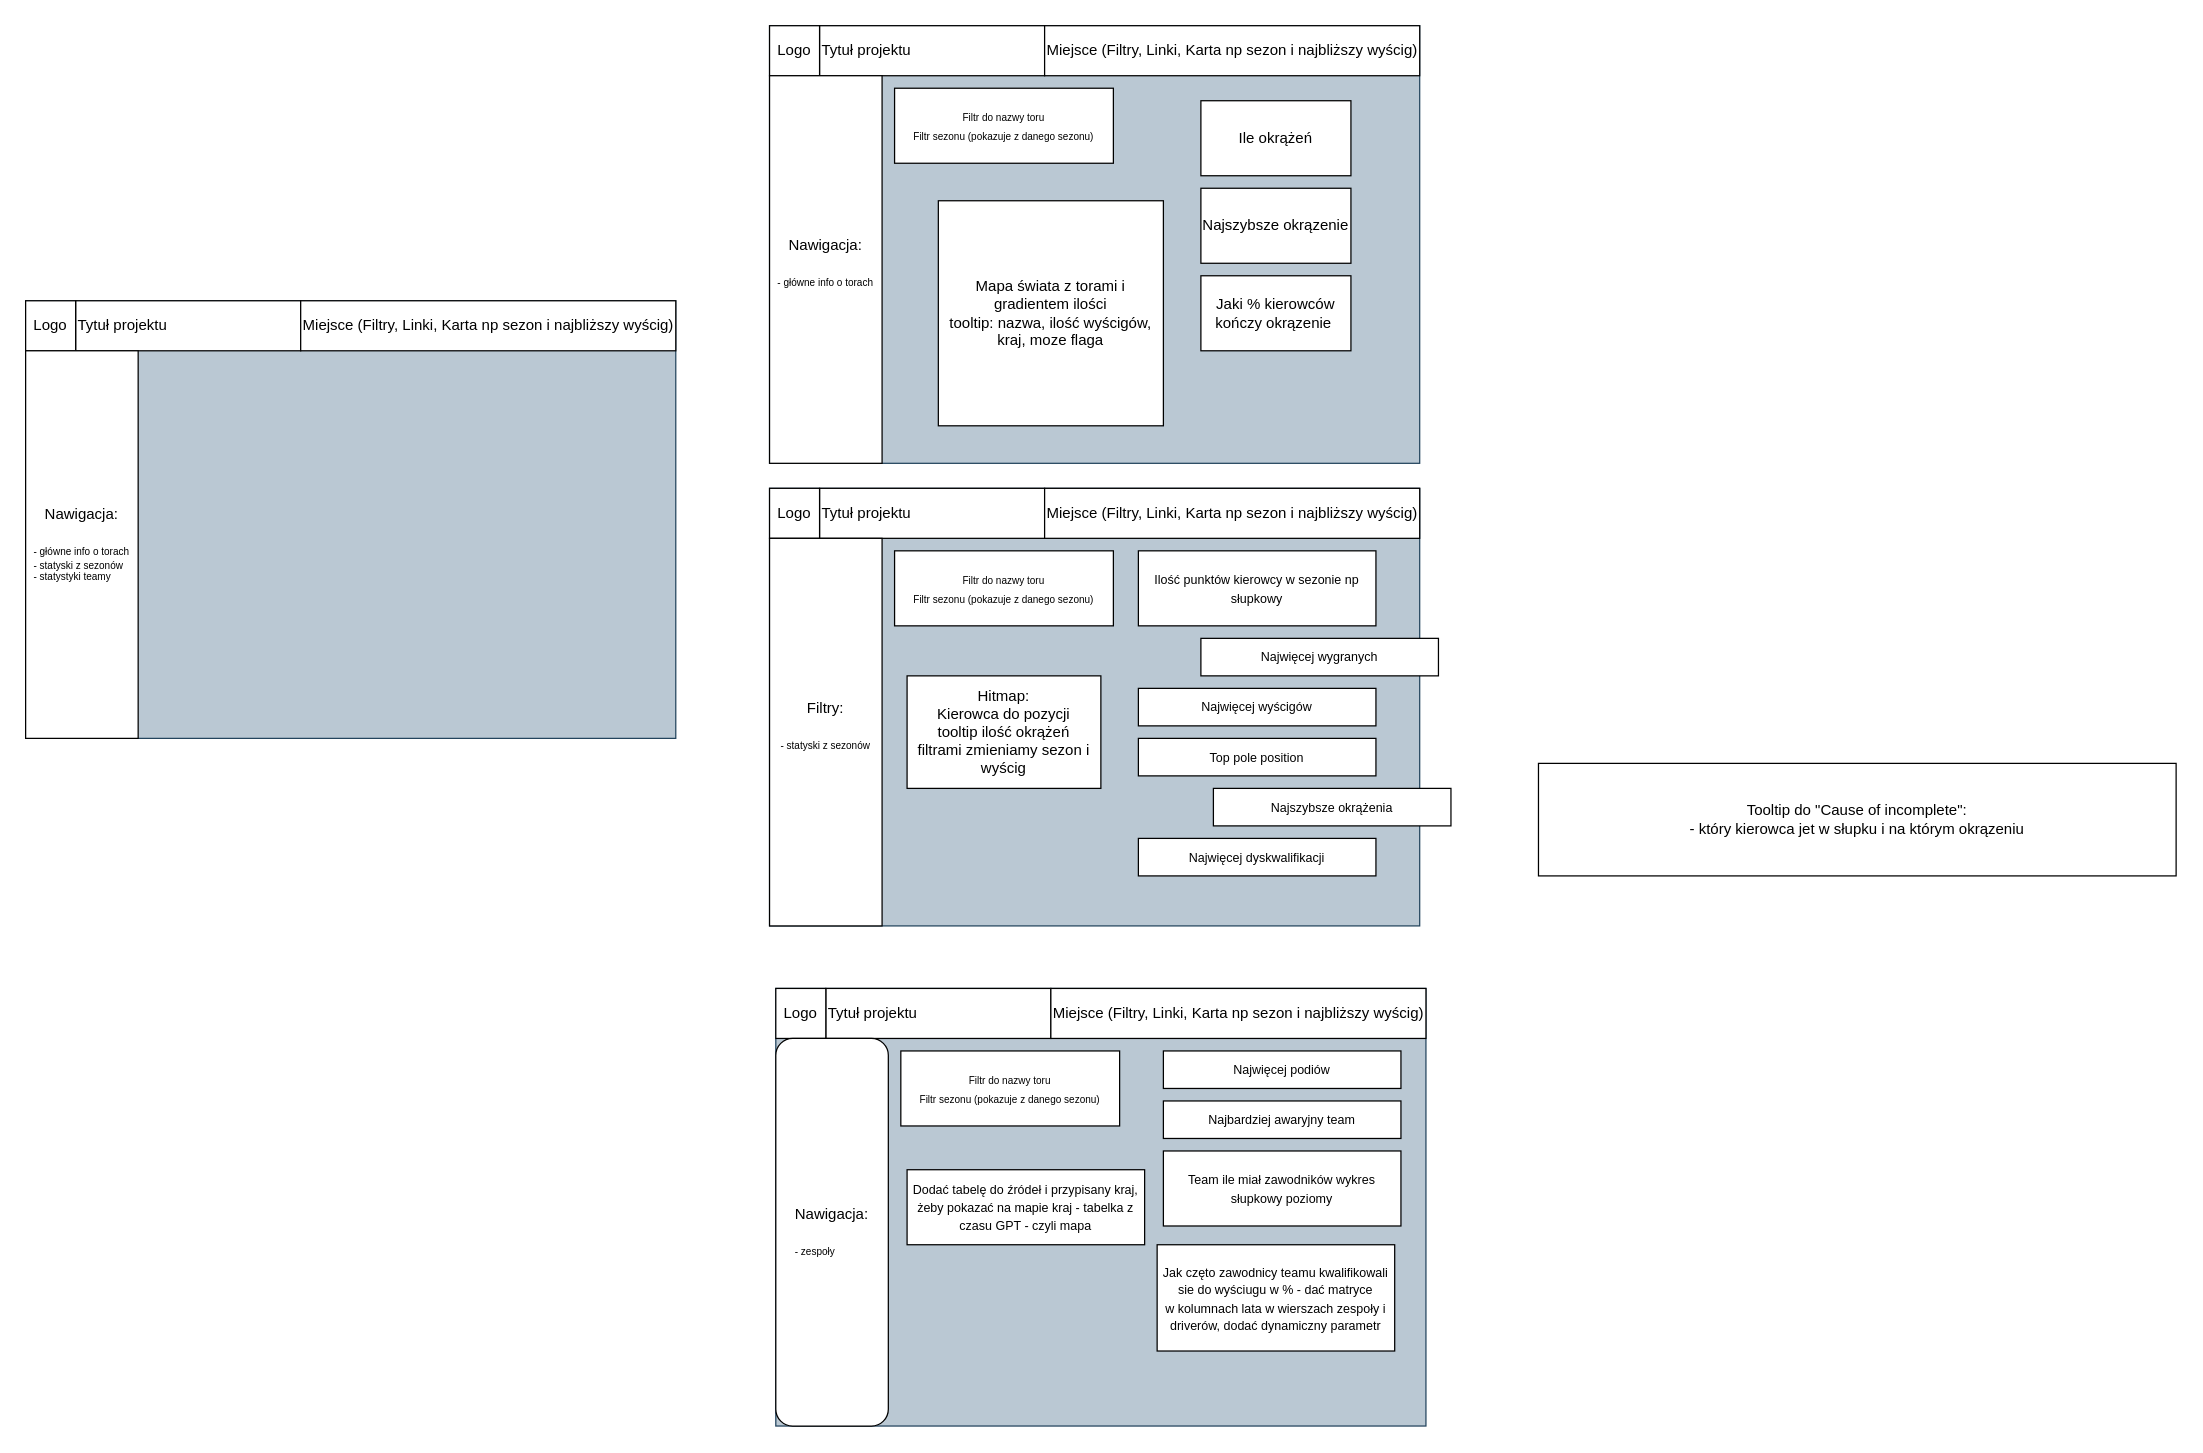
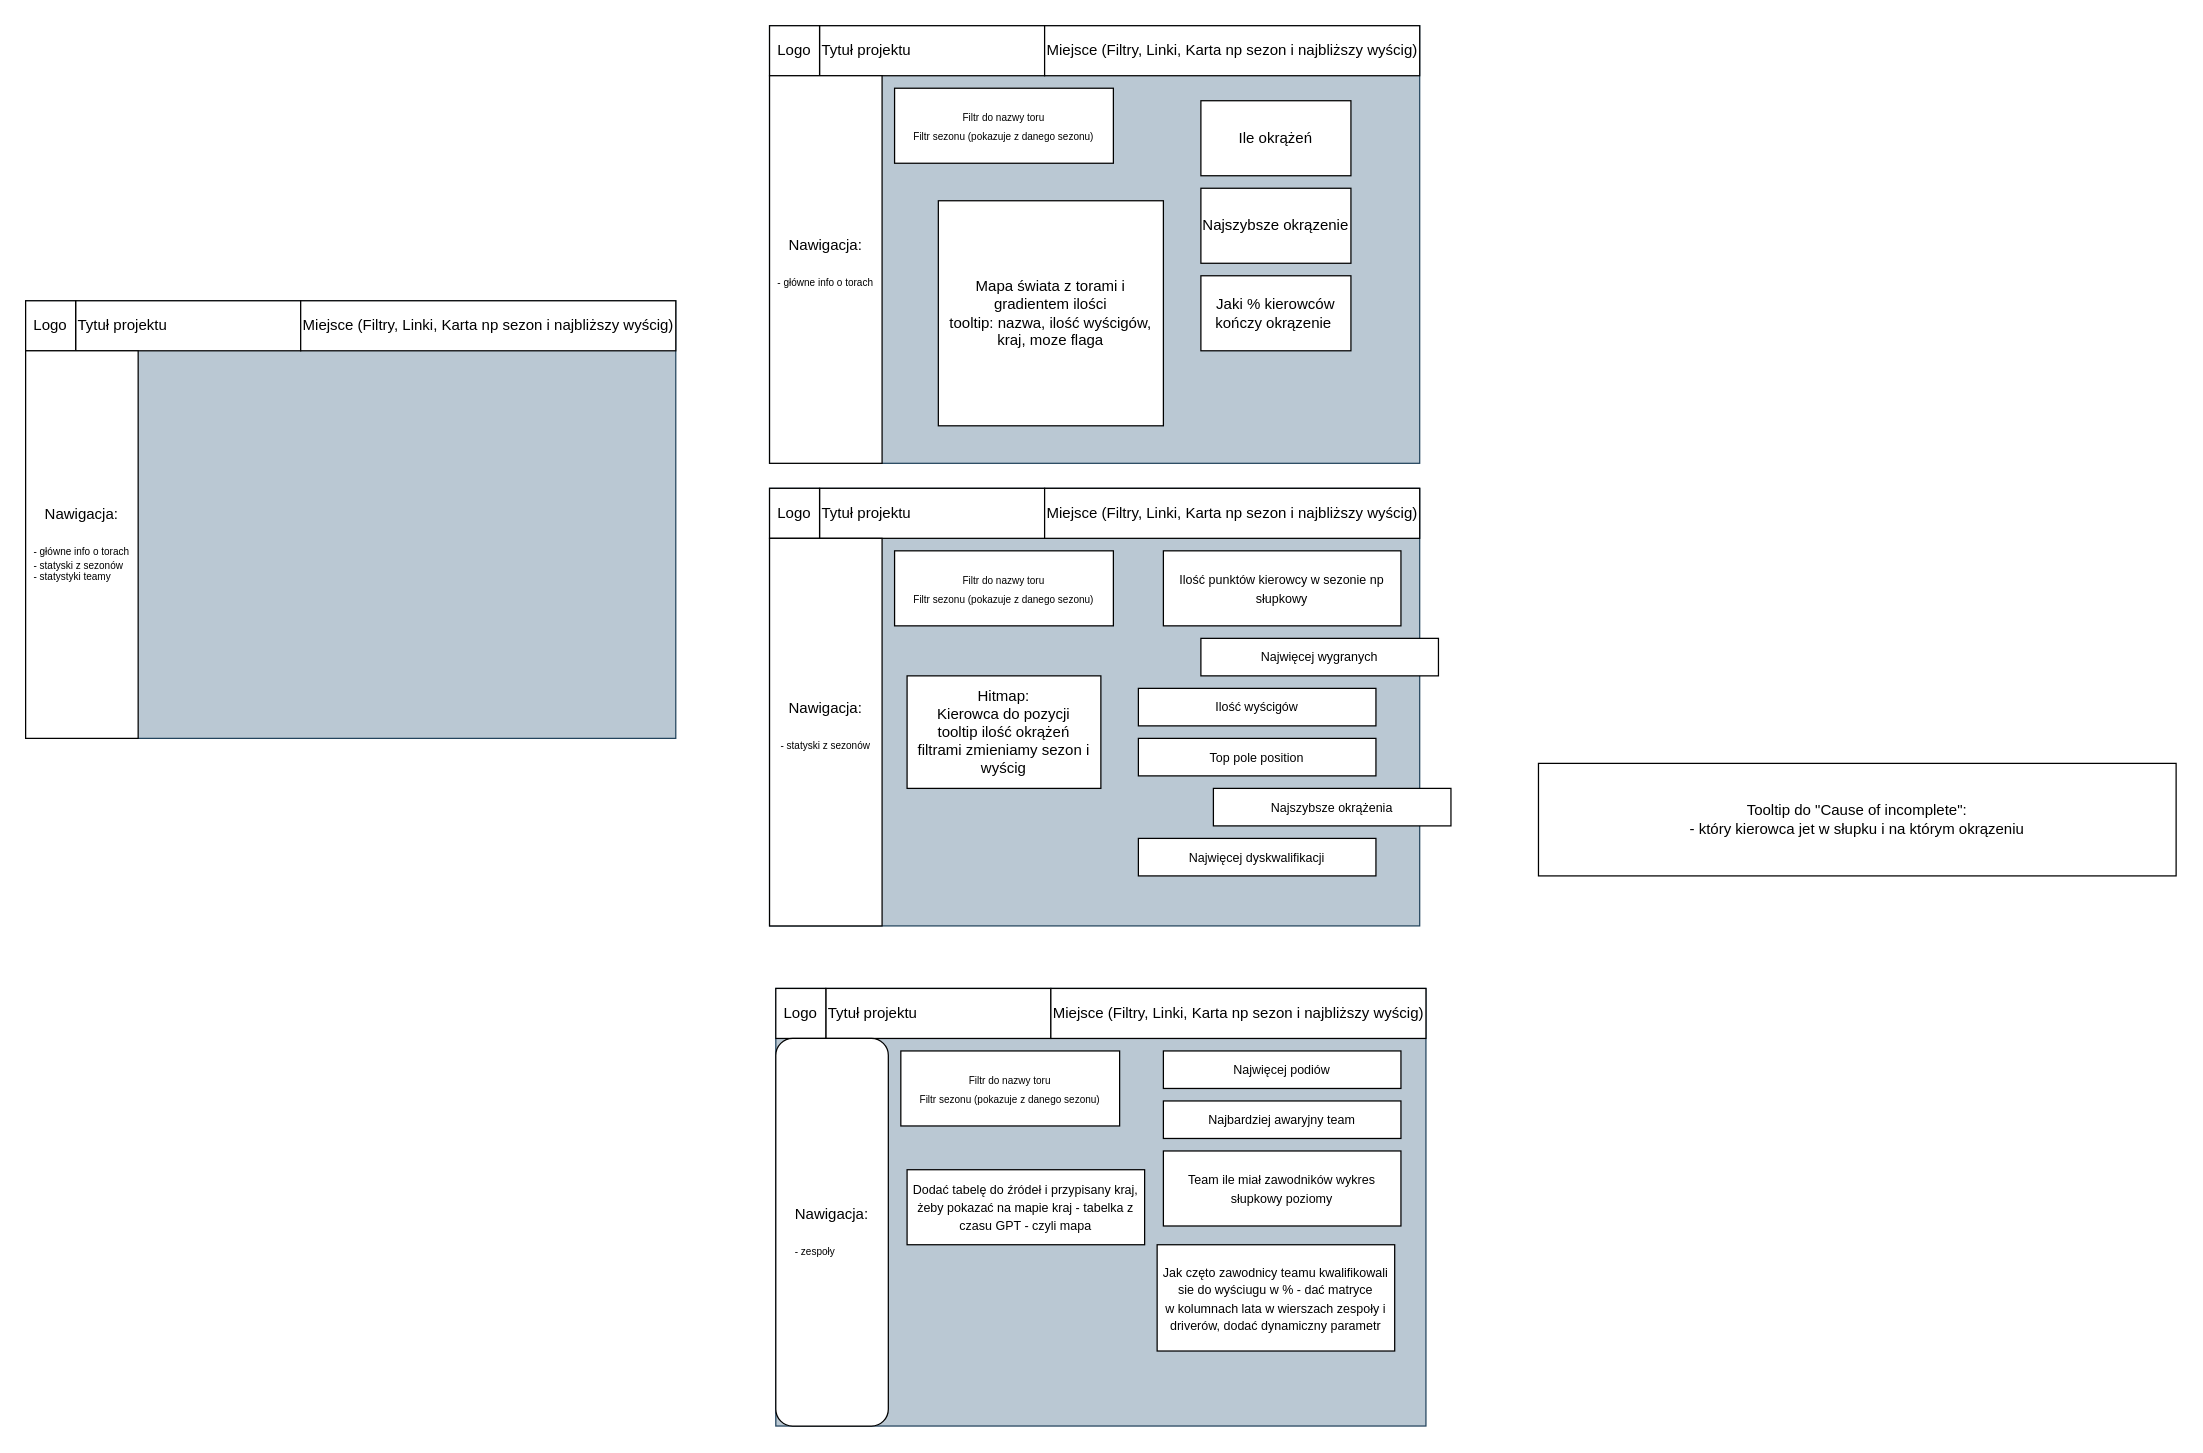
node "Ilość punktów kierowcy w sezonie np słupkowy": moved (1257, 588) -> (1282, 588)
node "Najwięcej wyścigów": label "Najwięcej wyścigów" -> "Ilość wyścigów"
node "Filtry: - statyski z sezonów": label "Filtry: - statyski z sezonów" -> "Nawigacja: - statyski z sezonów"
